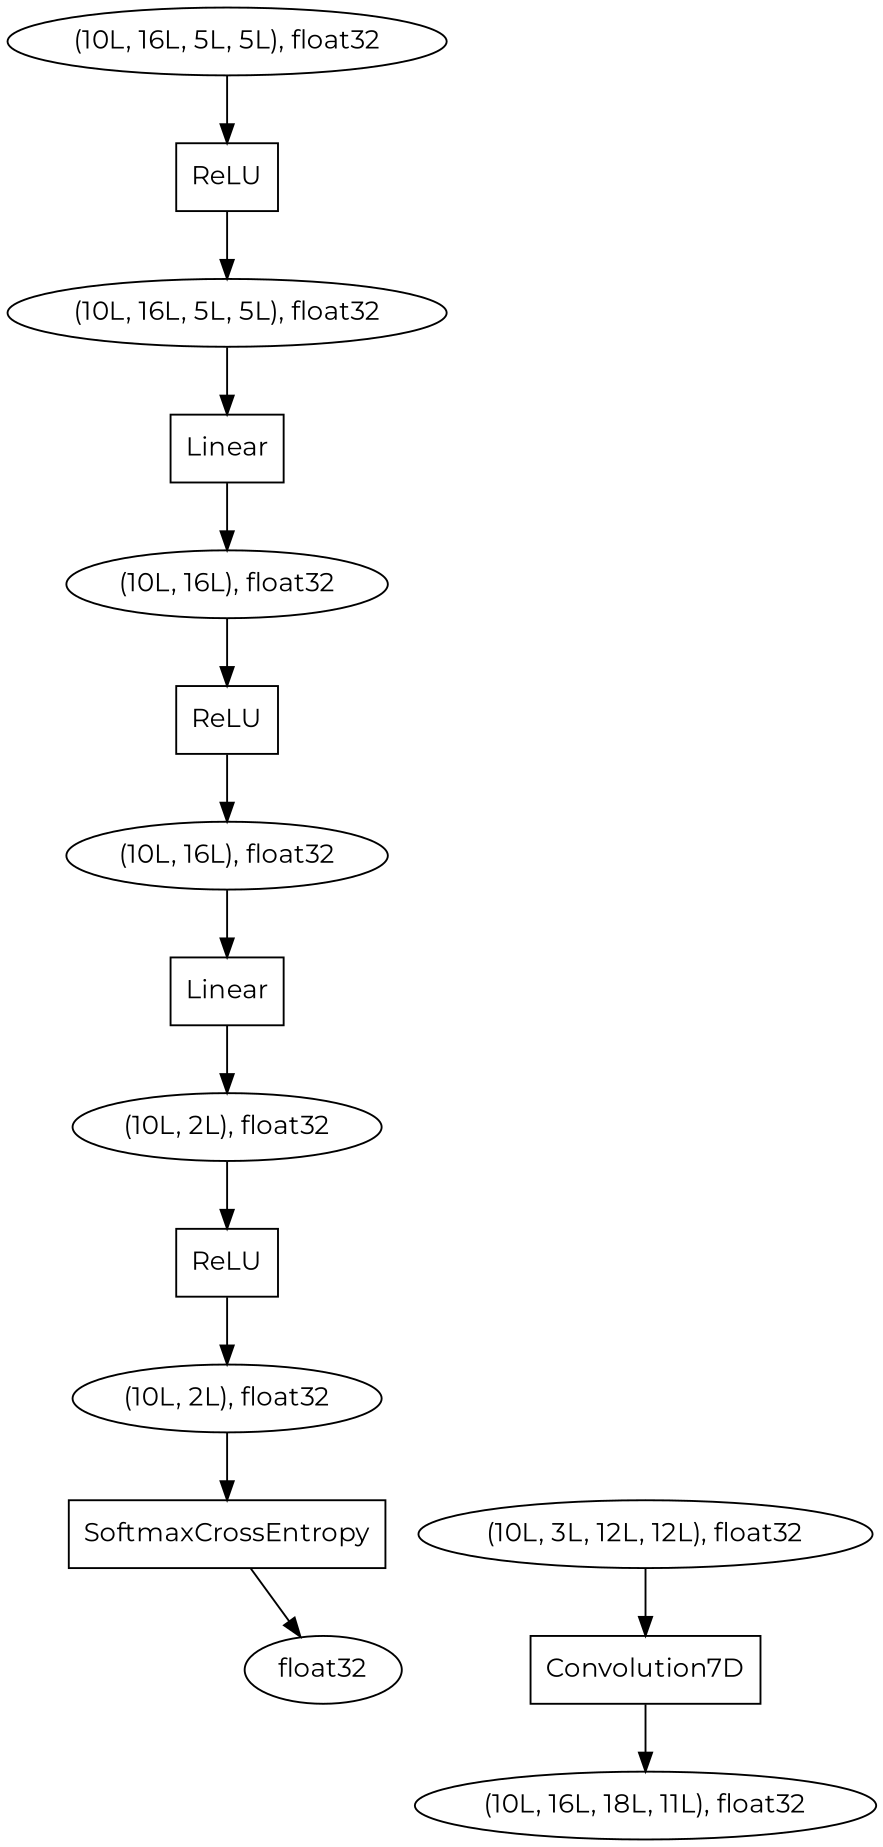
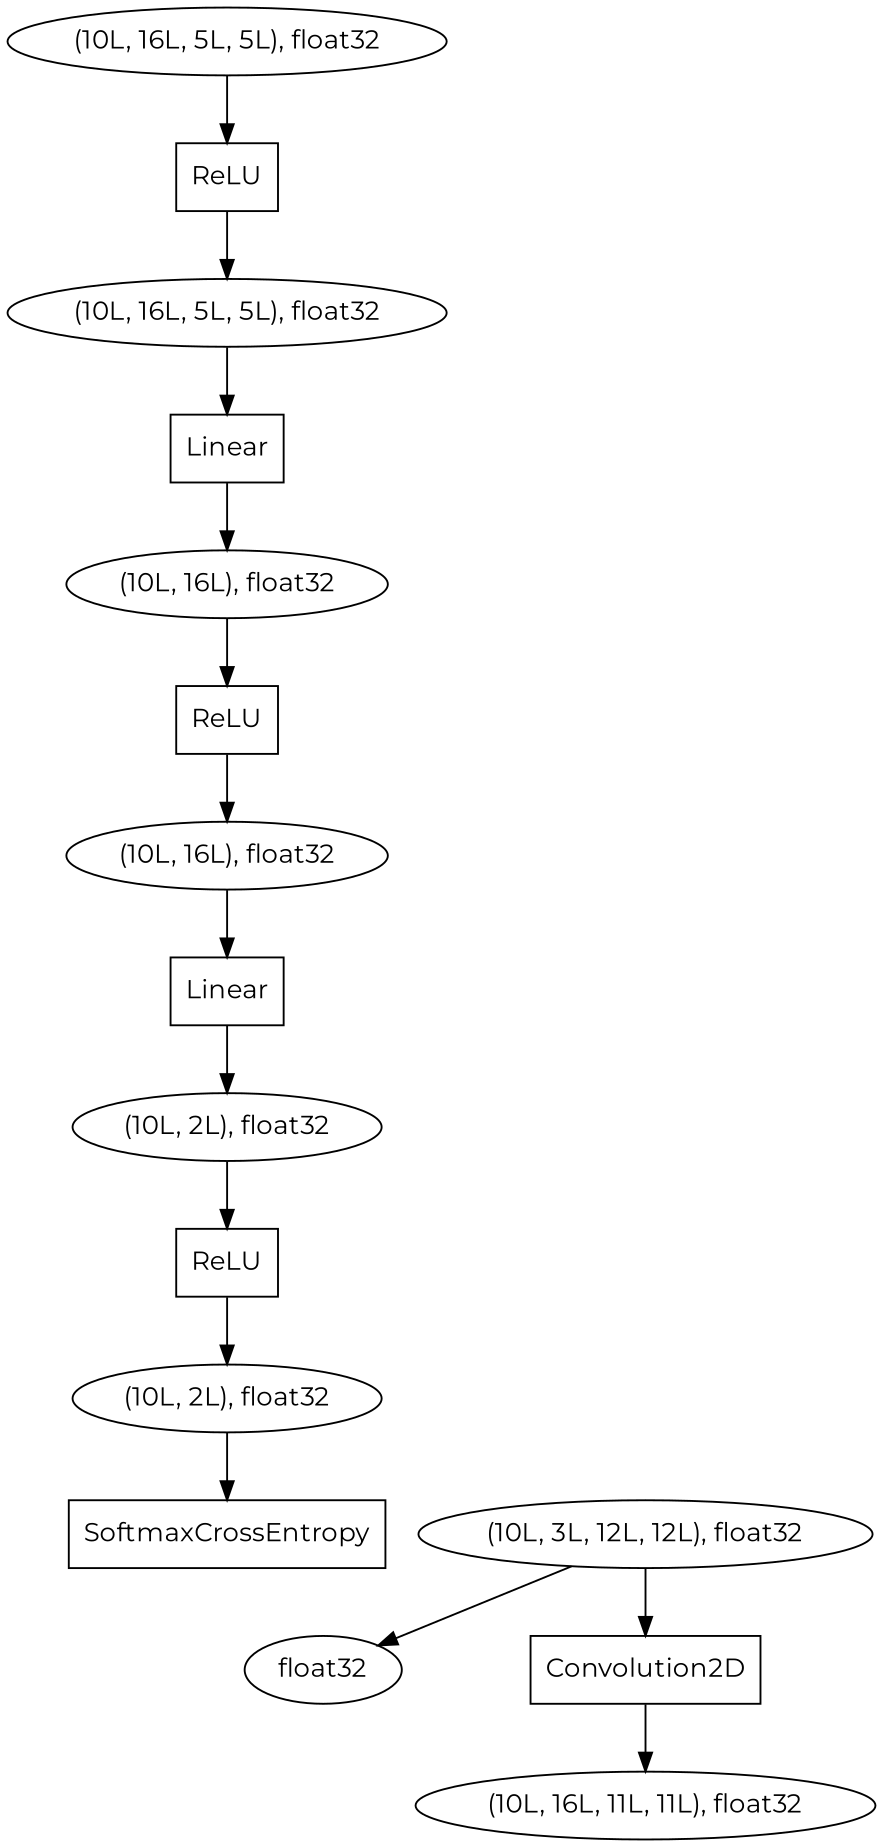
edge "SoftmaxCrossEntropy" -> "float32": now "(10L, 3L, 12L, 12L), float32" -> "float32"
node "Convolution7D": label "Convolution7D" -> "Convolution2D"
node "(10L, 16L, 18L, 11L), float32": label "(10L, 16L, 18L, 11L), float32" -> "(10L, 16L, 11L, 11L), float32"
